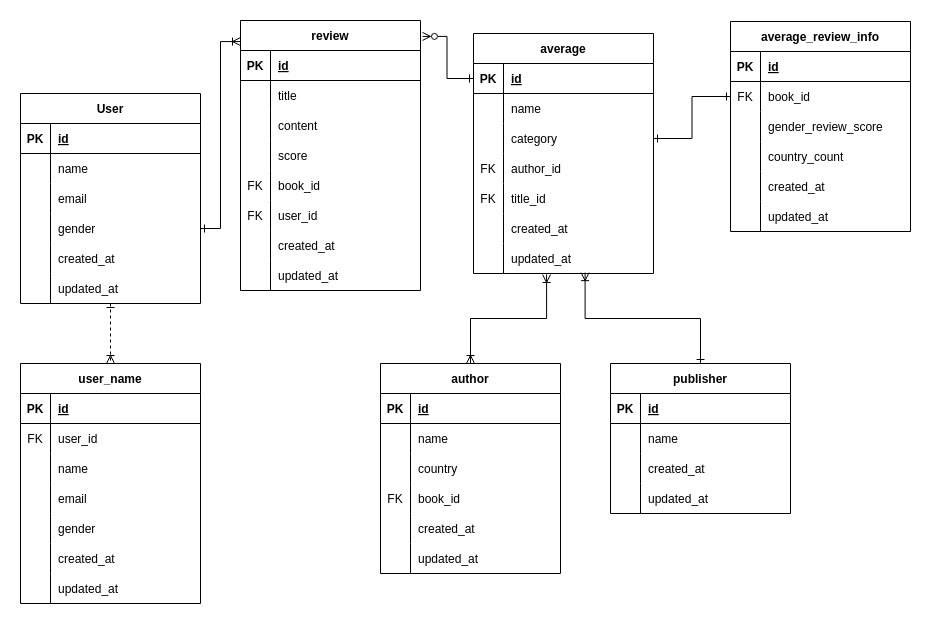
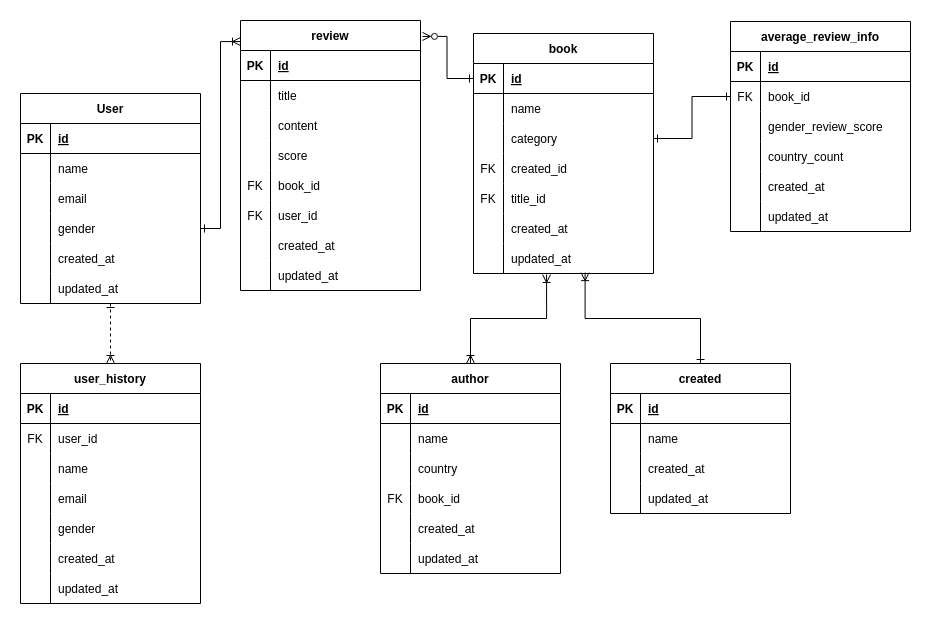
node "average": label "average" -> "book"
node "author_id": label "author_id" -> "created_id"
node "user_name": label "user_name" -> "user_history"
node "publisher": label "publisher" -> "created"
